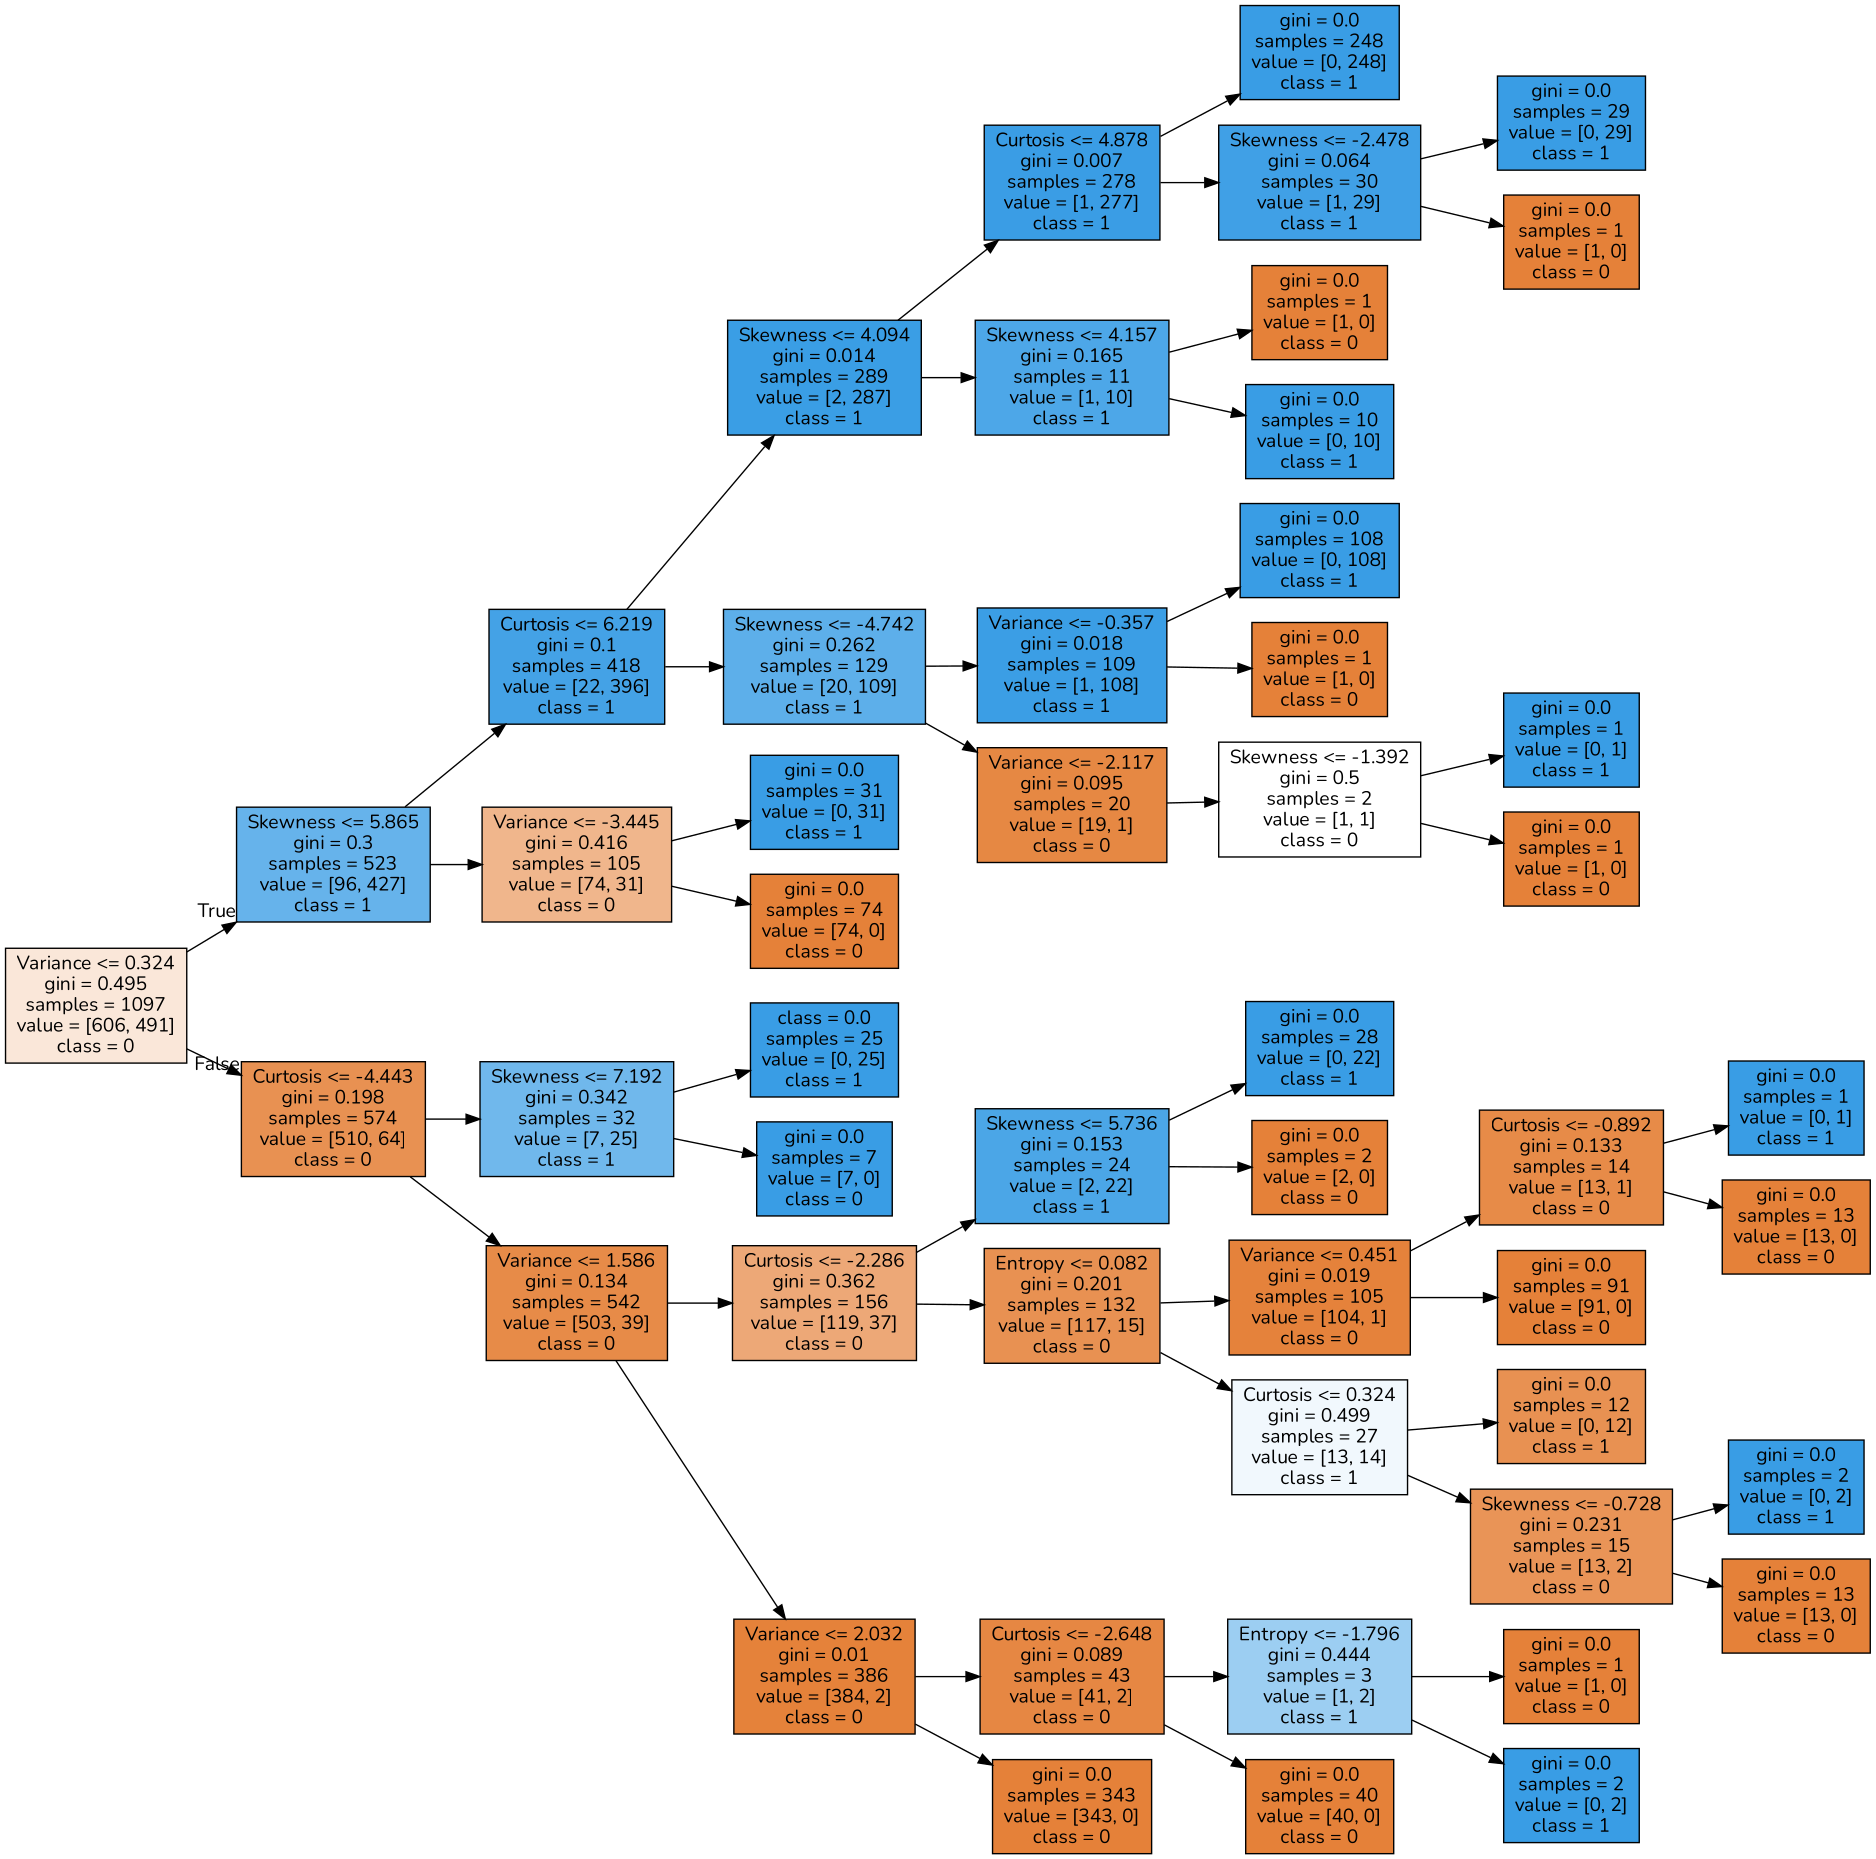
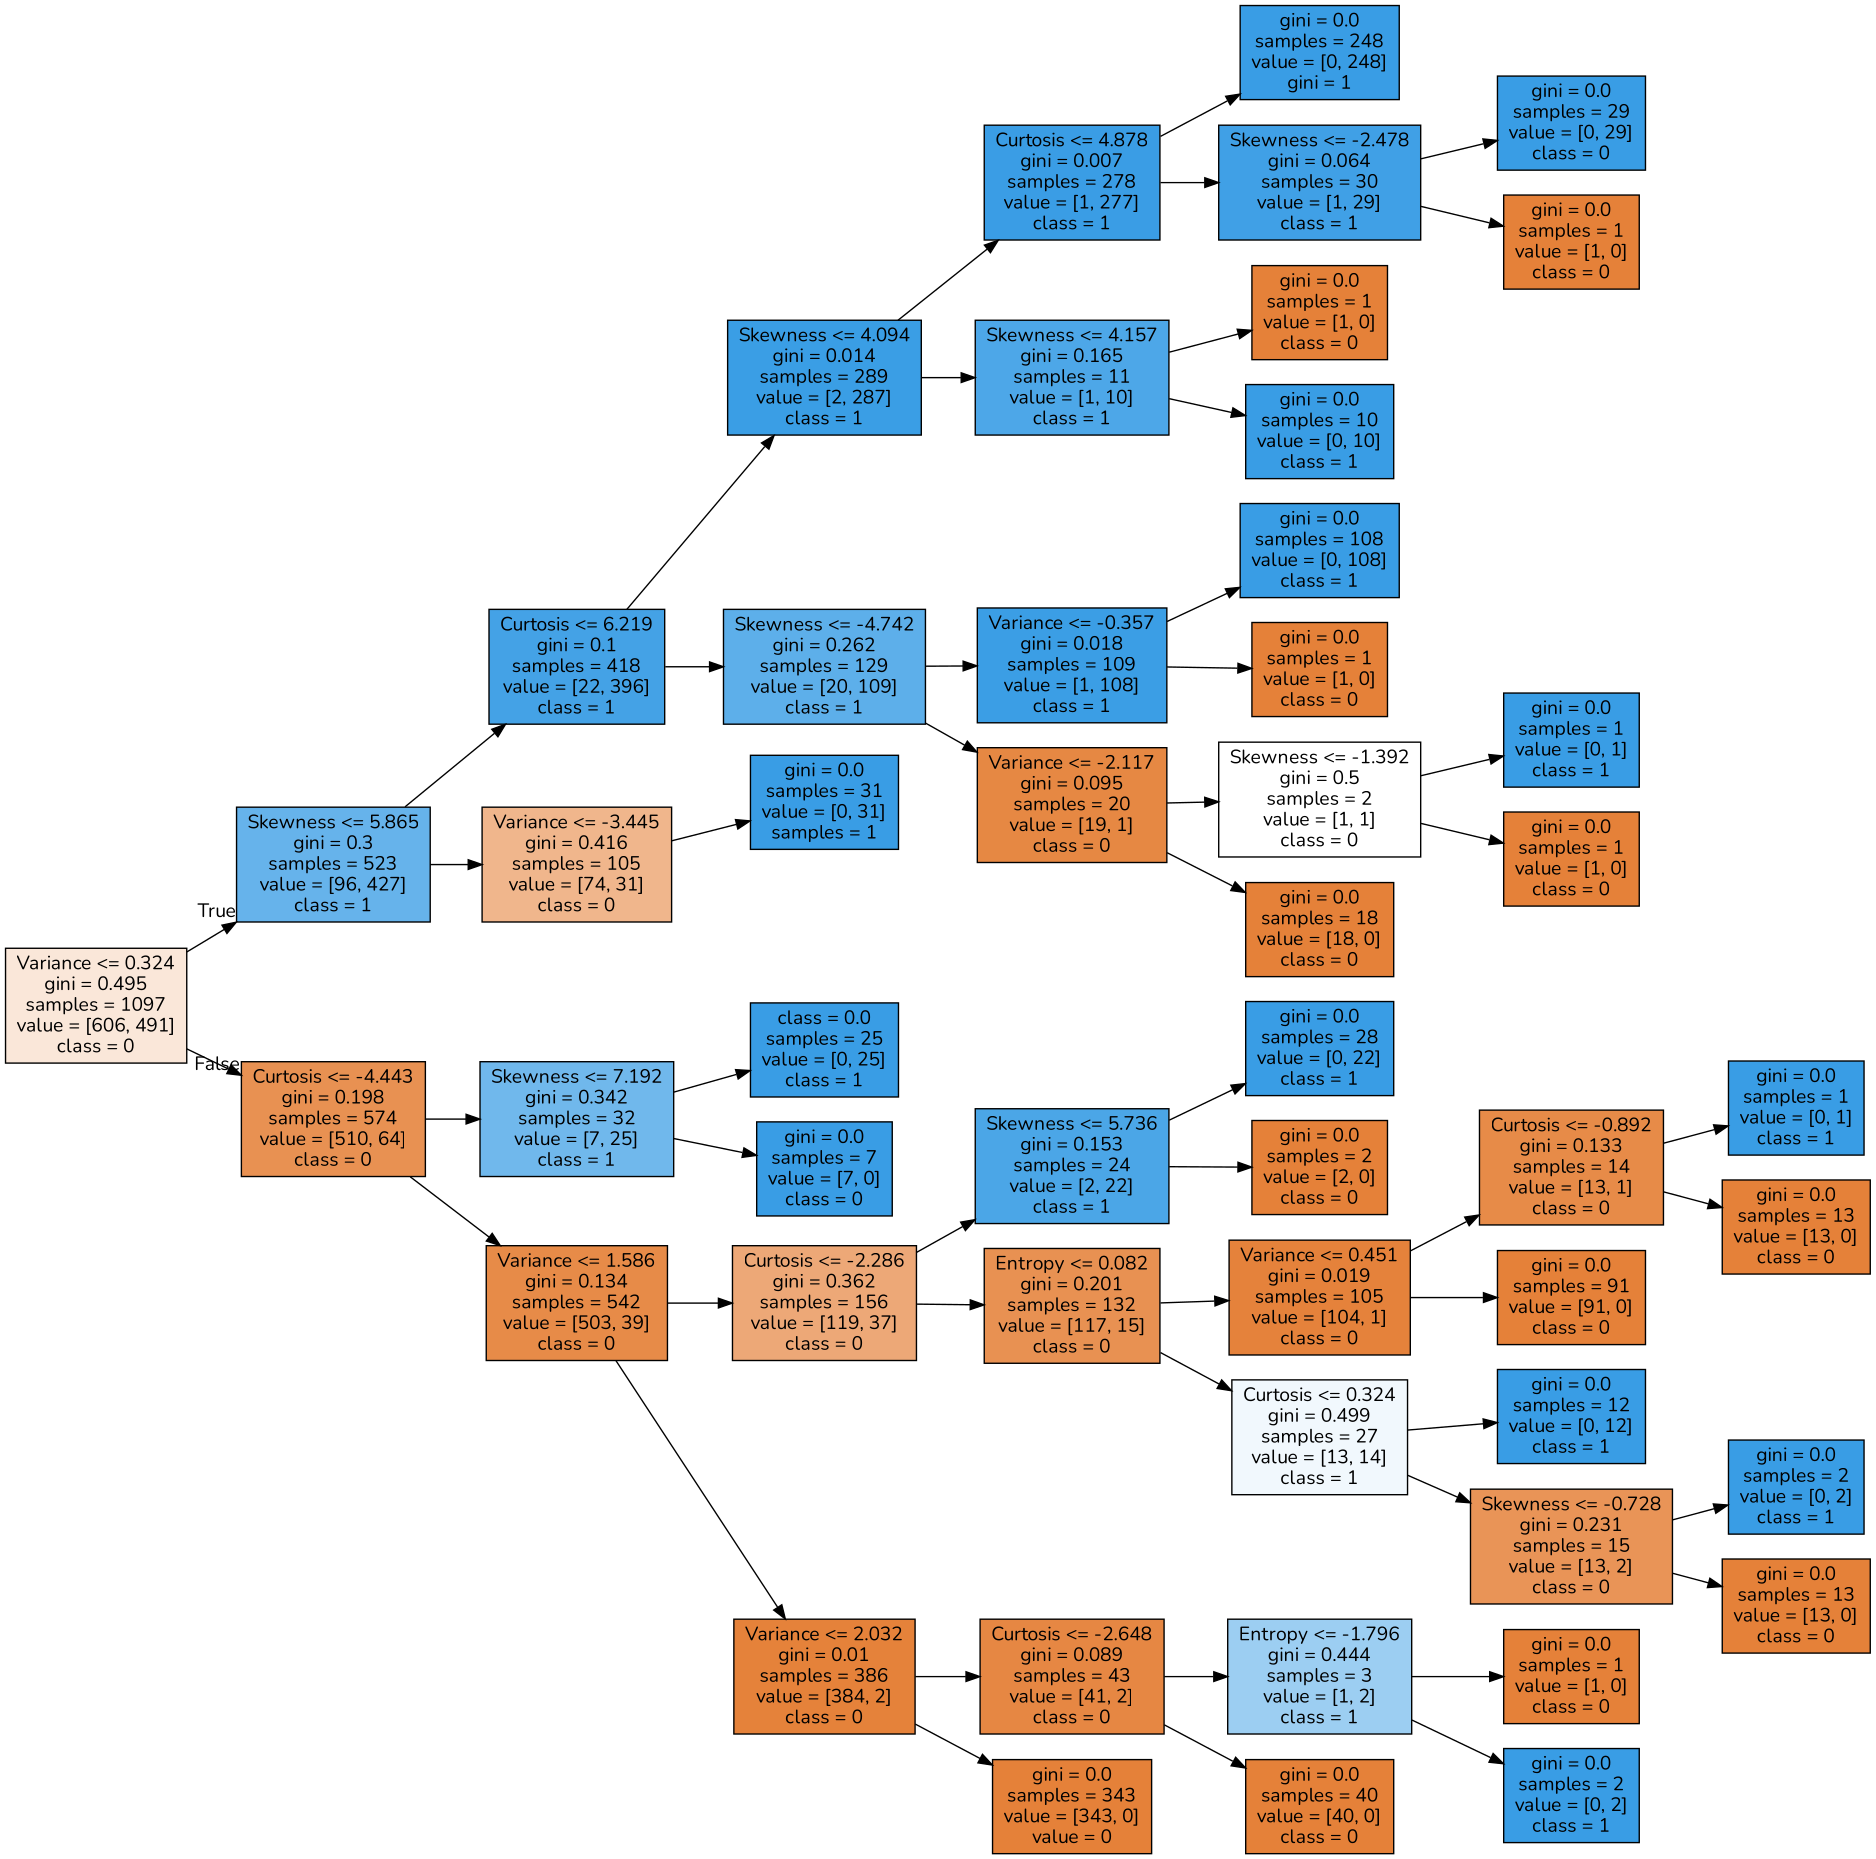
node "gini = 0.0 samples = 248 value = [0, 248] class = 1": label "gini = 0.0 samples = 248 value = [0, 248] class = 1" -> "gini = 0.0 samples = 248 value = [0, 248] gini = 1"
node "gini = 0.0 samples = 29 value = [0, 29] class = 1": label "gini = 0.0 samples = 29 value = [0, 29] class = 1" -> "gini = 0.0 samples = 29 value = [0, 29] class = 0"
node "gini = 0.0 samples = 31 value = [0, 31] class = 1": label "gini = 0.0 samples = 31 value = [0, 31] class = 1" -> "gini = 0.0 samples = 31 value = [0, 31] samples = 1"
node "gini = 0.0 samples = 74 value = [74, 0] class = 0": removed
node "gini = 0.0 samples = 18 value = [18, 0] class = 0": added
node "gini = 0.0 samples = 12 value = [0, 12] class = 1": fillcolor #e89152 -> #399de5
node "gini = 0.0 samples = 343 value = [343, 0] class = 0": label "gini = 0.0 samples = 343 value = [343, 0] class = 0" -> "gini = 0.0 samples = 343 value = [343, 0] value = 0"
